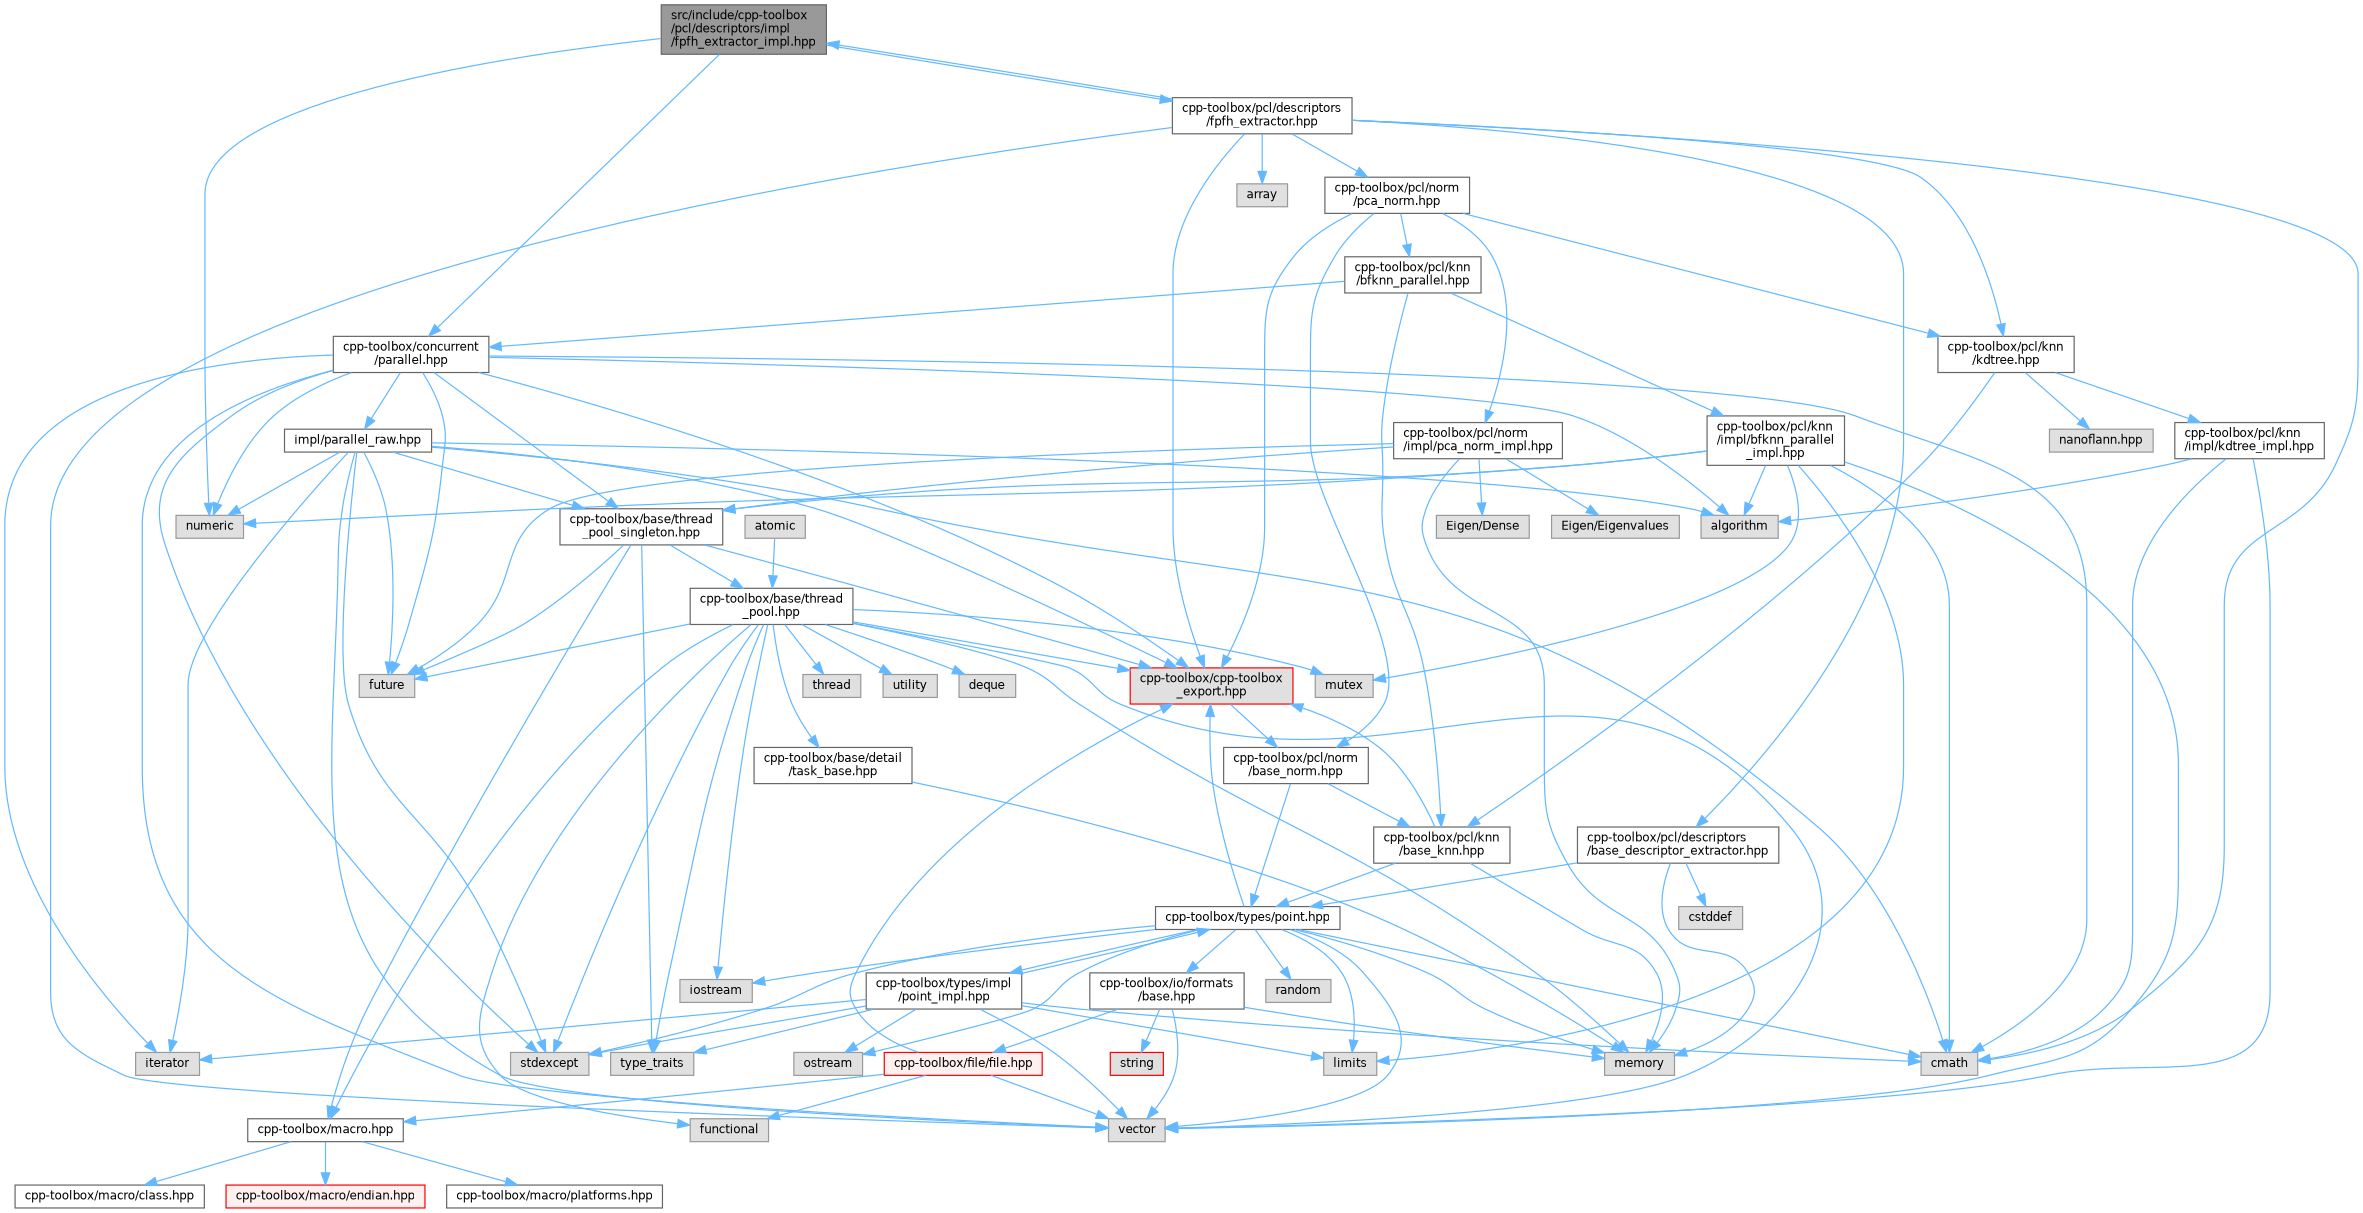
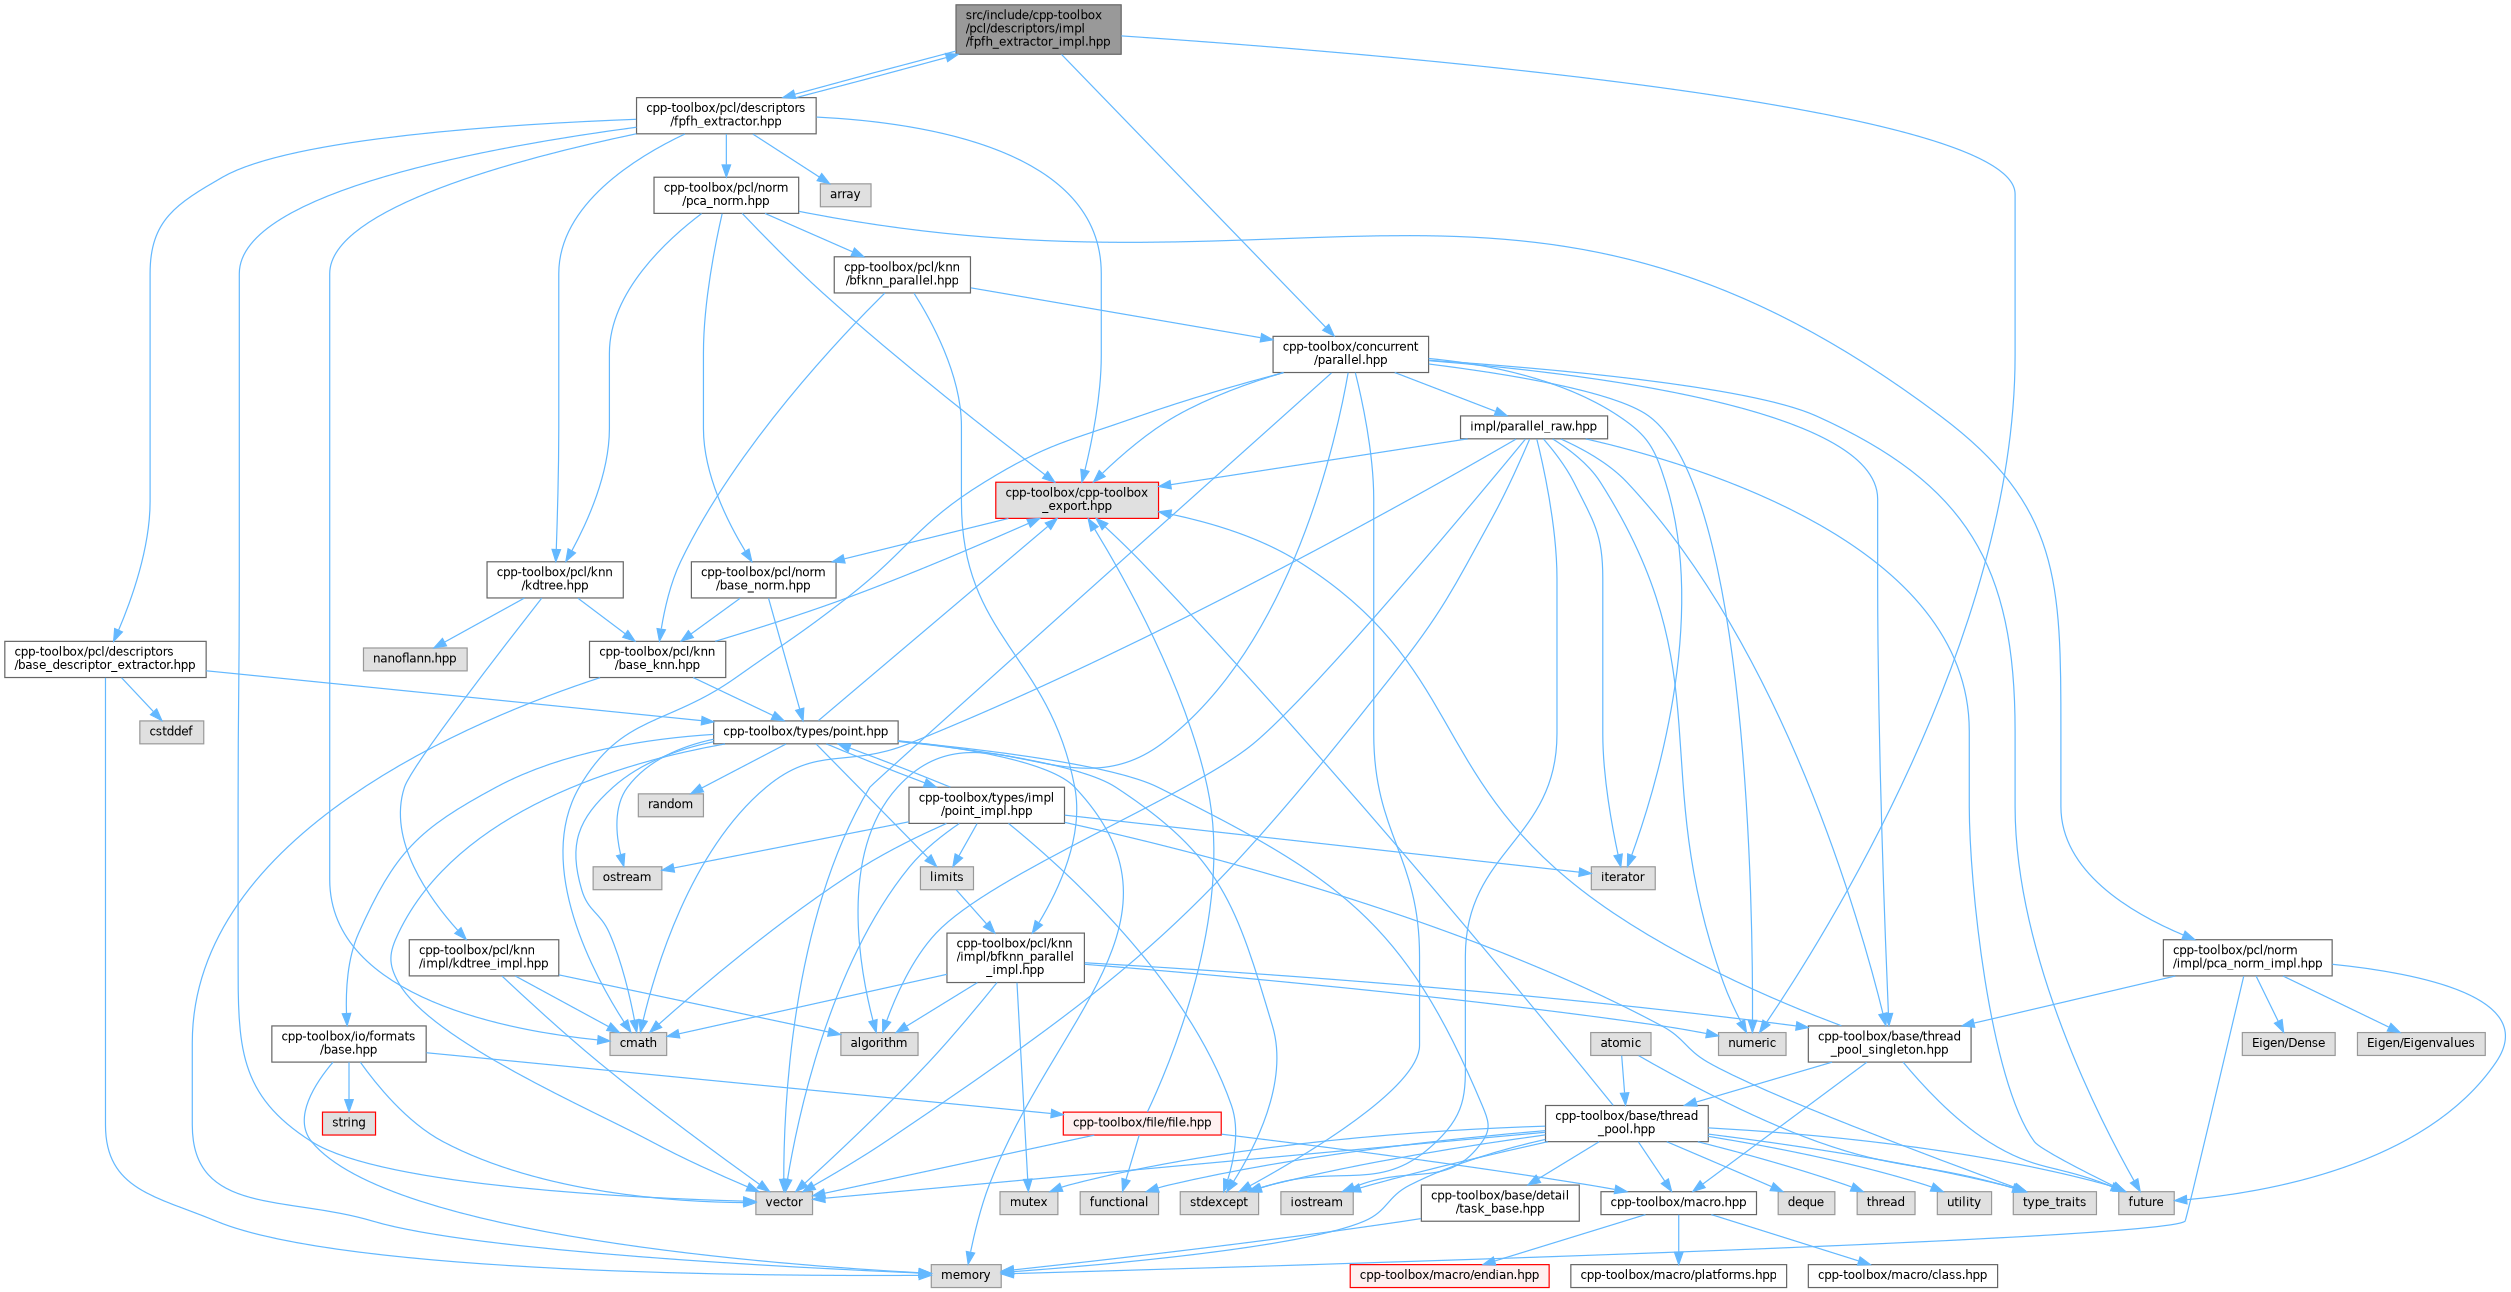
edge "cpp-toolbox/base/thread _pool_singleton.hpp" -> "type_traits": now "atomic" -> "type_traits"
edge "cpp-toolbox/pcl/knn /impl/bfknn_parallel _impl.hpp" -> "limits": reversed
